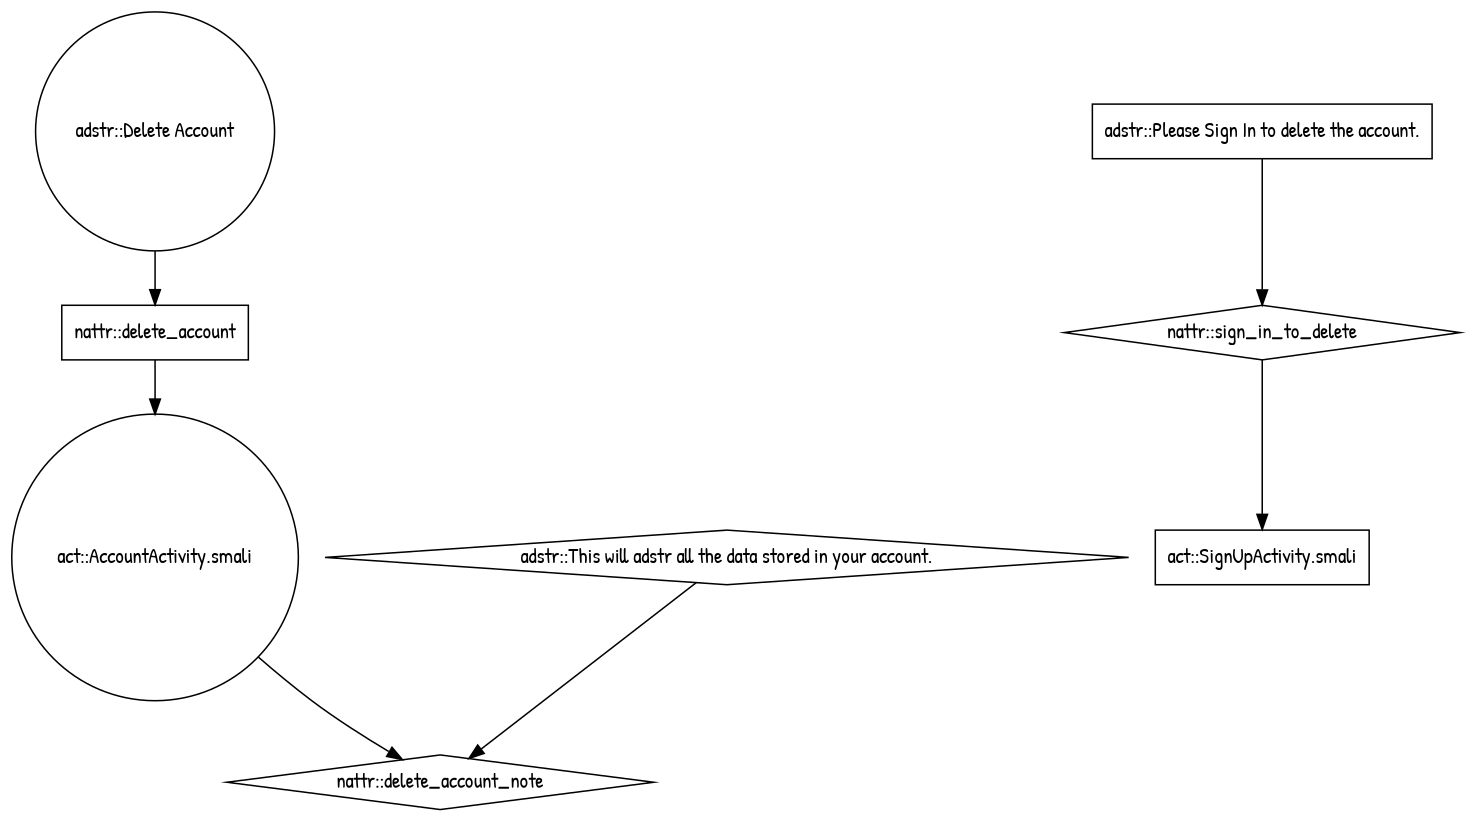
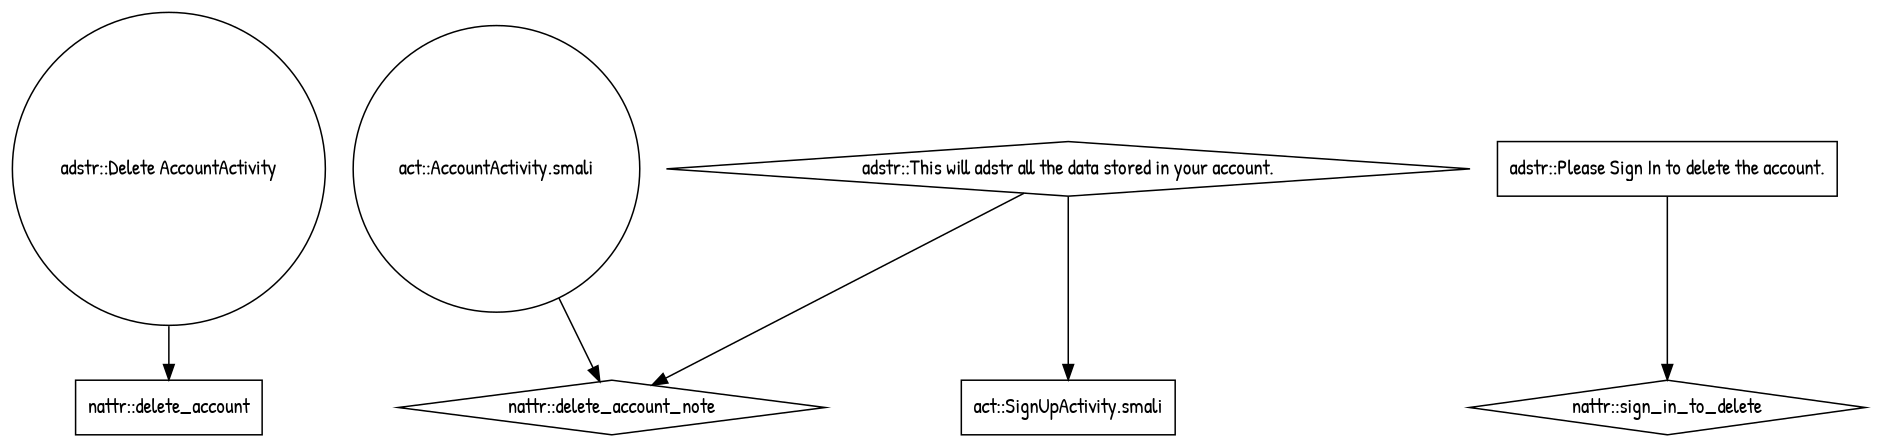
node "adstr::Delete Account": label "adstr::Delete Account" -> "adstr::Delete AccountActivity"
edge "nattr::delete_account" -> "act::AccountActivity.smali": removed
edge "nattr::sign_in_to_delete" -> "act::SignUpActivity.smali": now "adstr::This will adstr all the data stored in your account." -> "act::SignUpActivity.smali"
